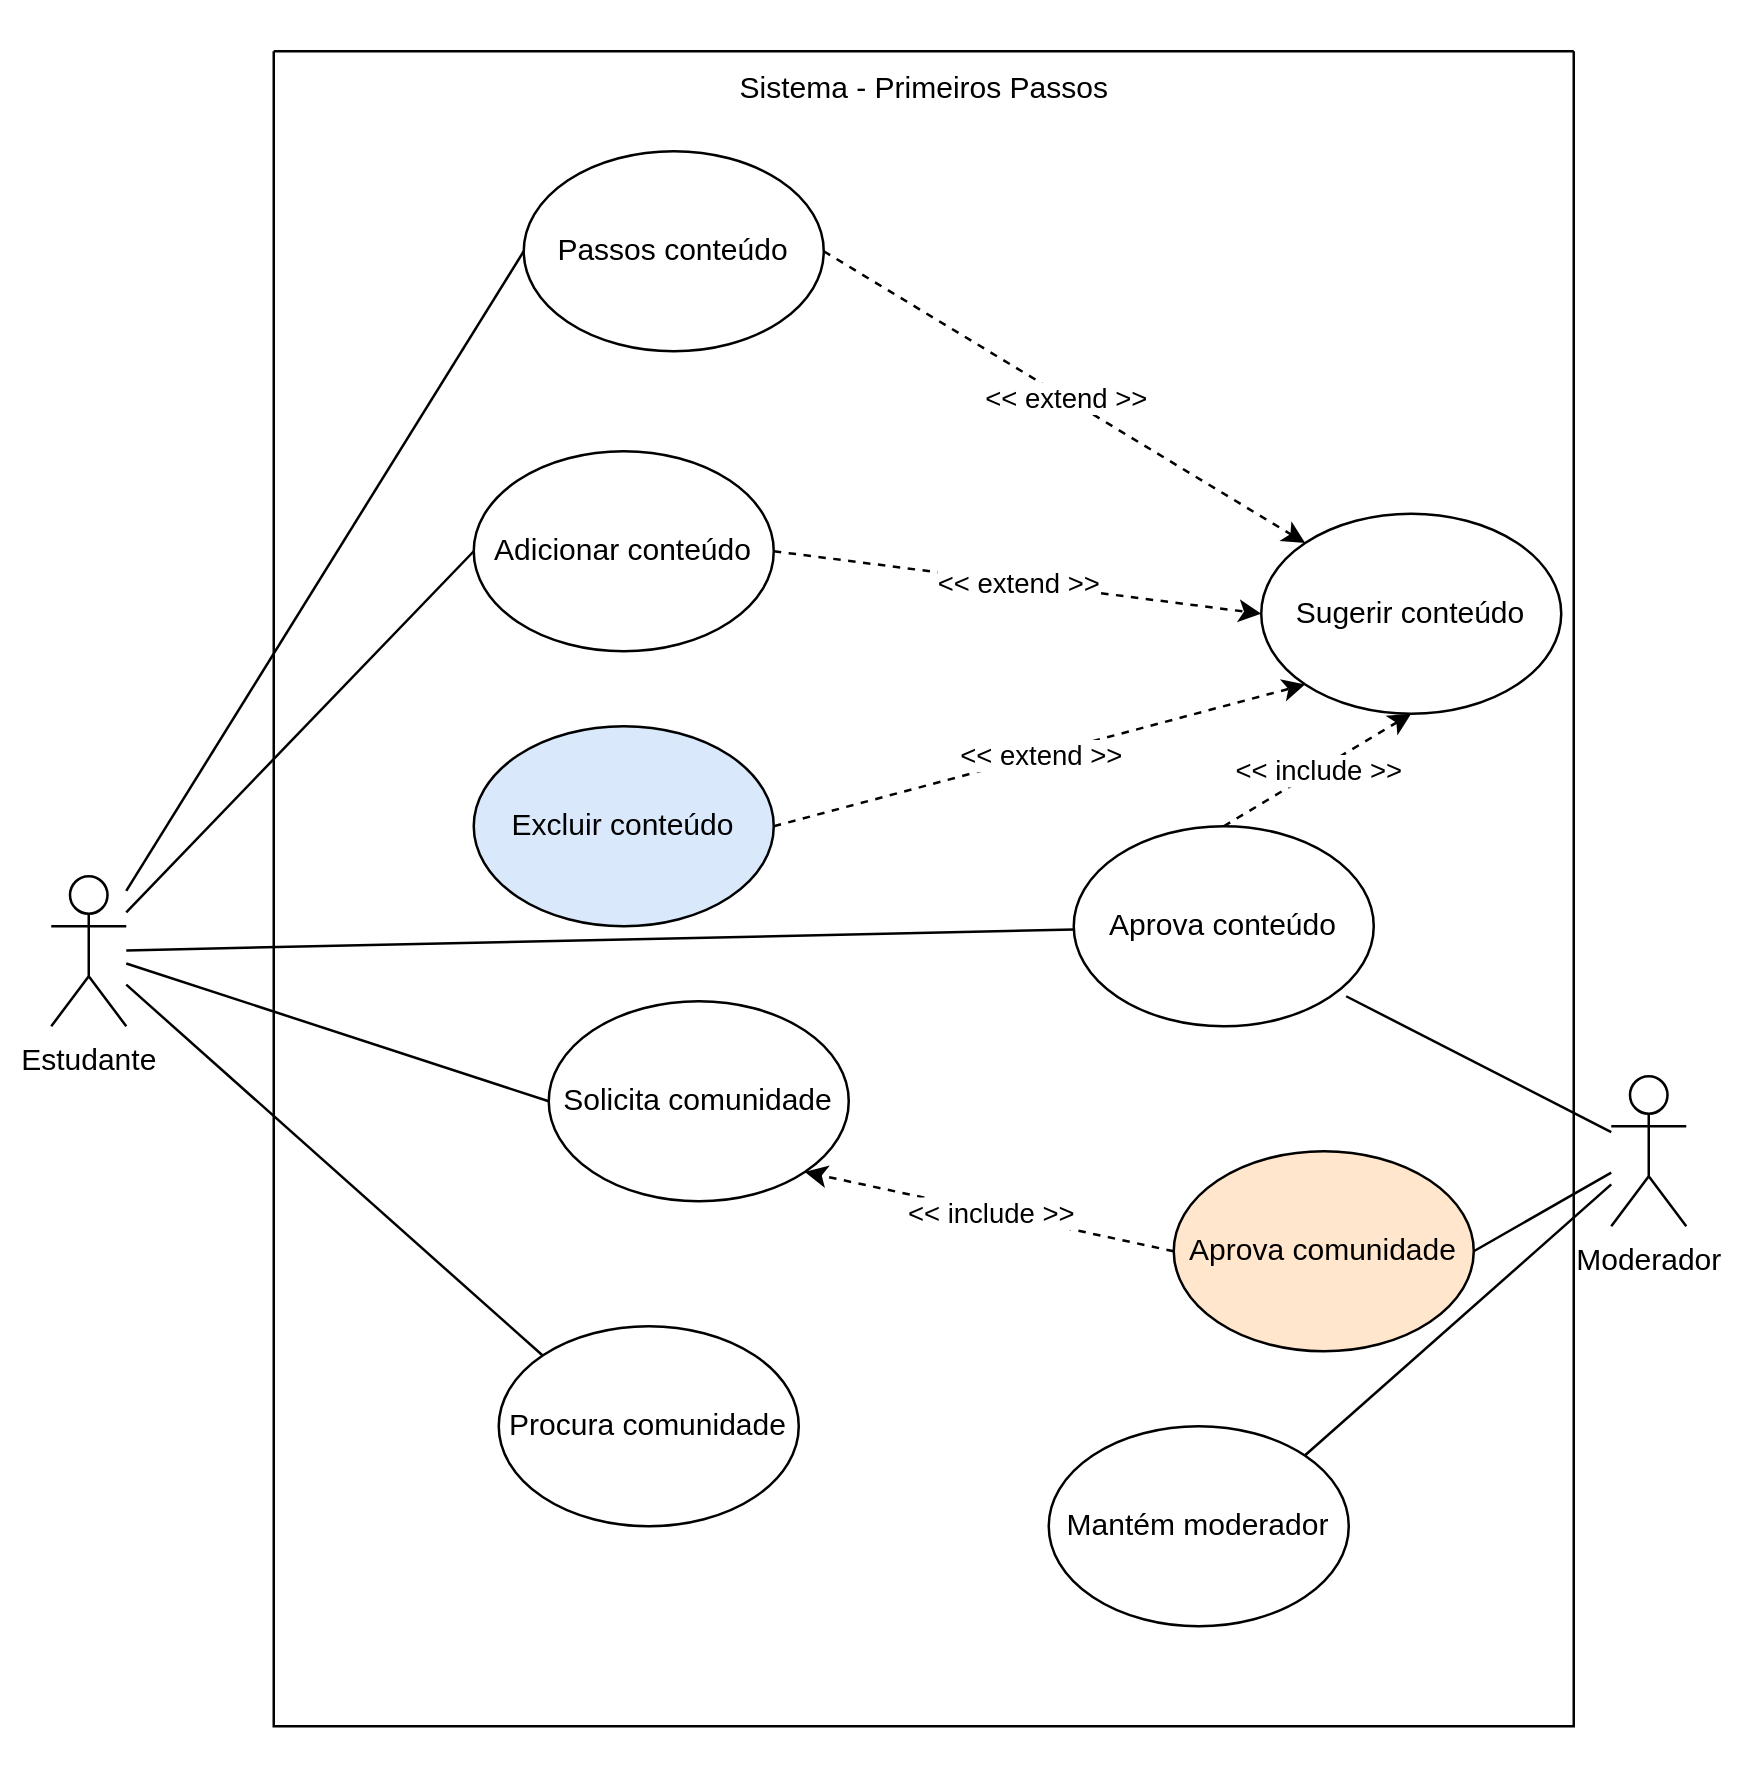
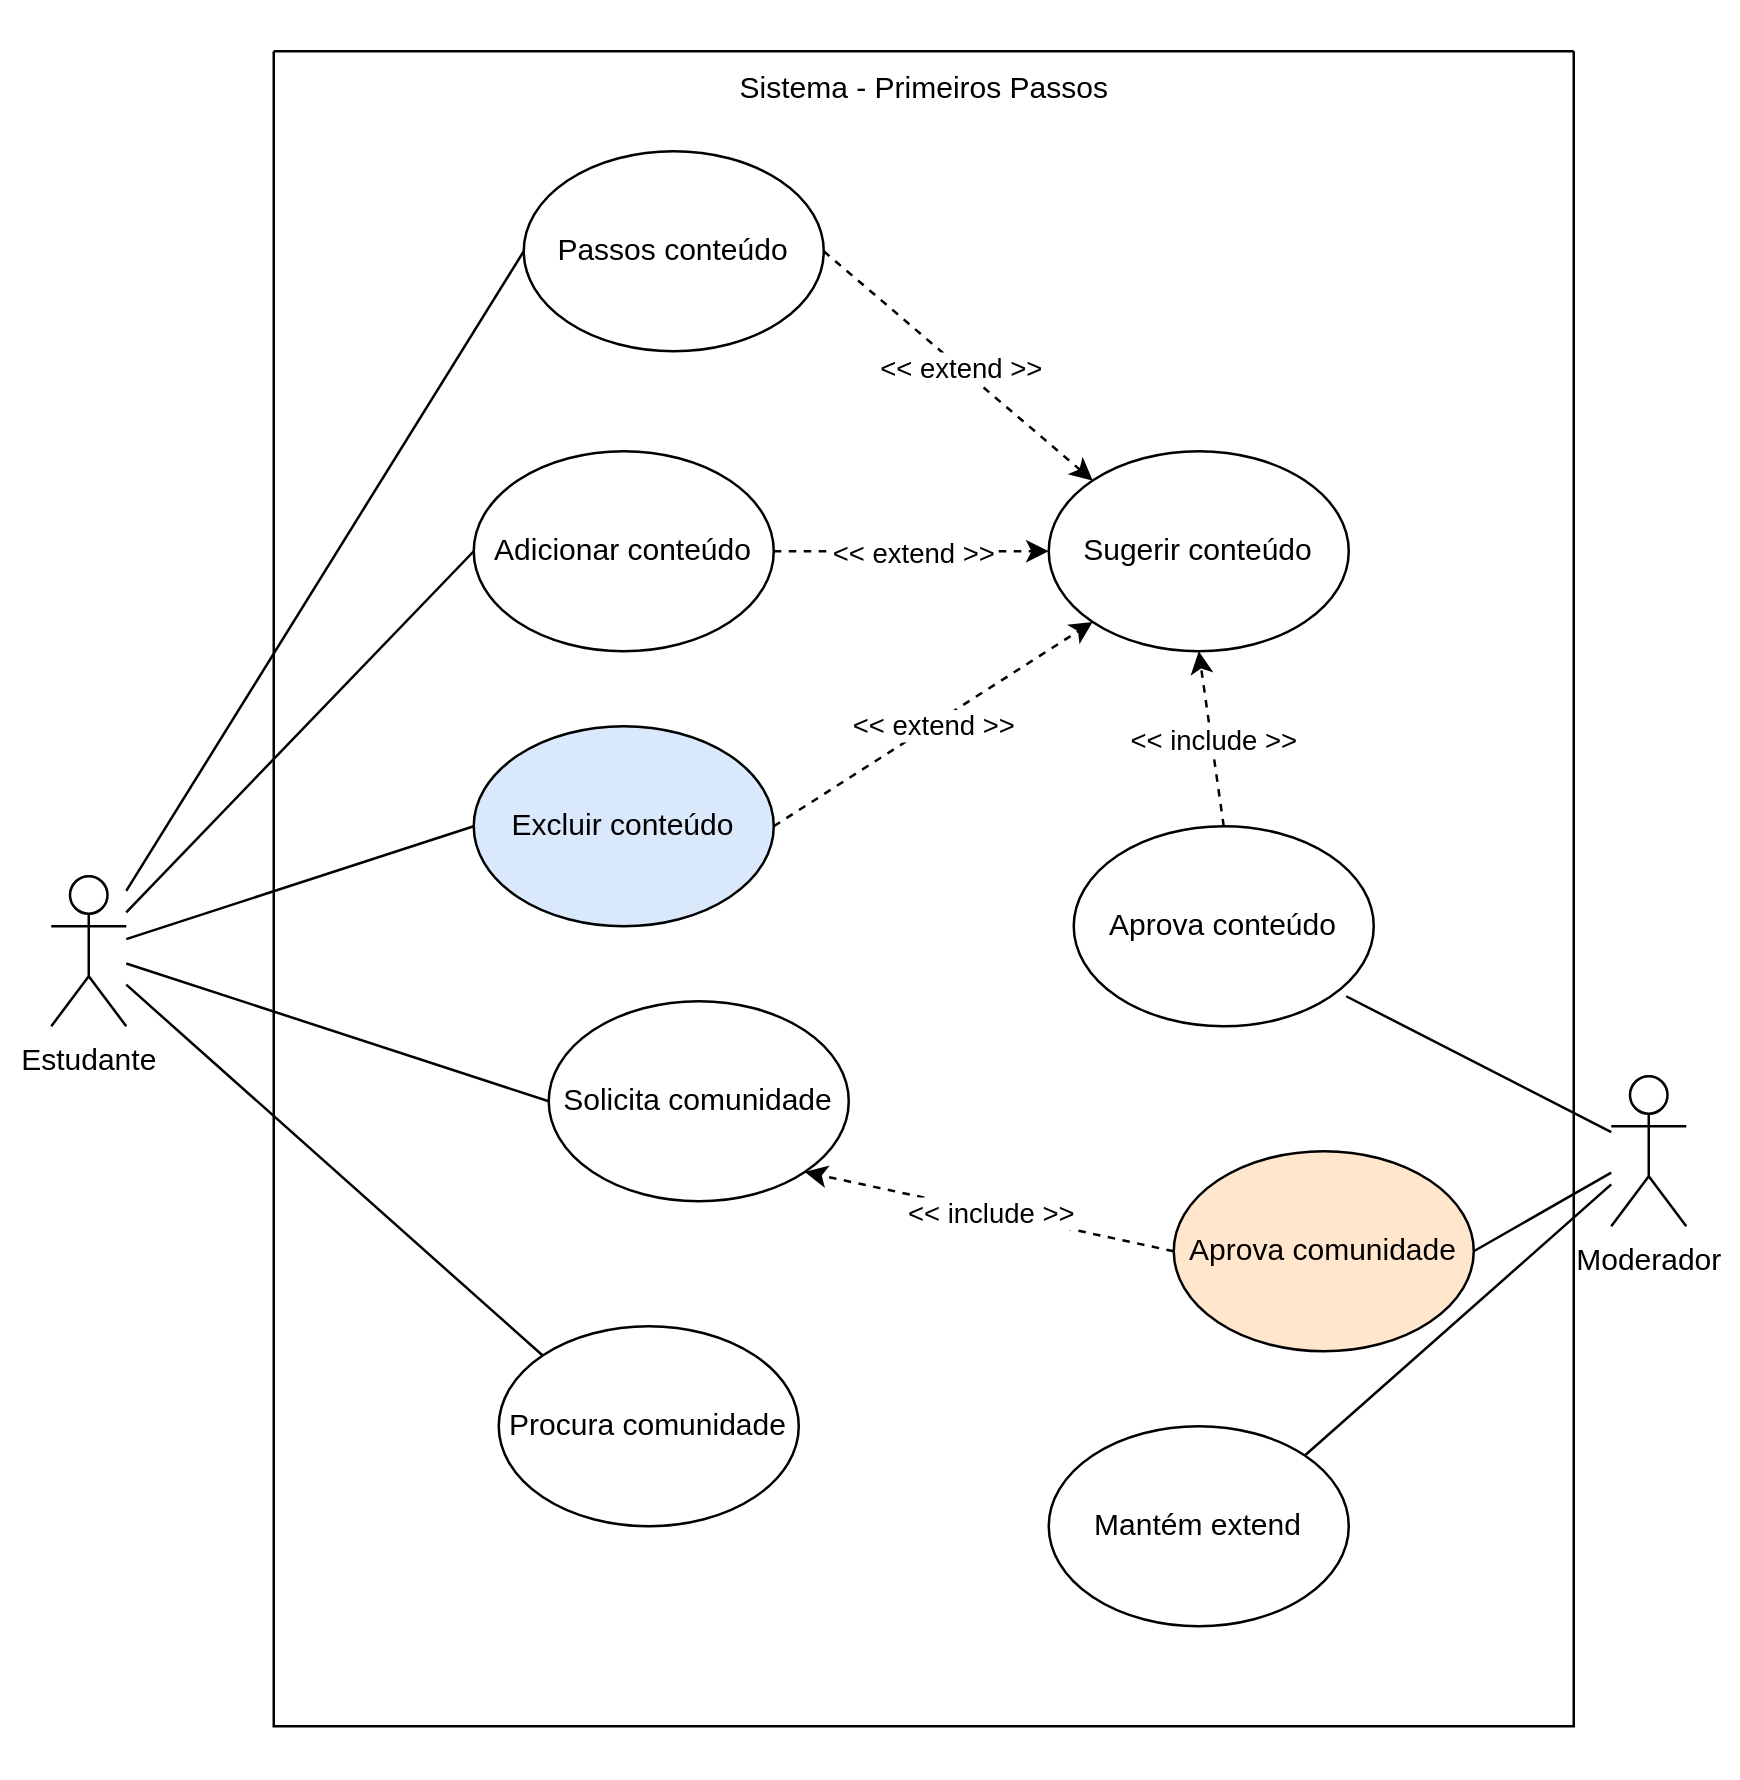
node "Sugerir conteúdo": moved (1411, 614) -> (1199, 551)
edge "Aprova conteúdo" -- "Estudante": now "Excluir conteúdo" -- "Estudante"
node "Mantém moderador": label "Mantém moderador" -> "Mantém extend"
